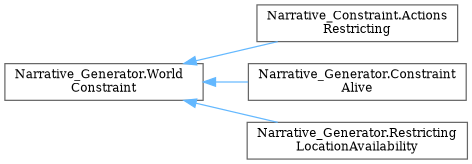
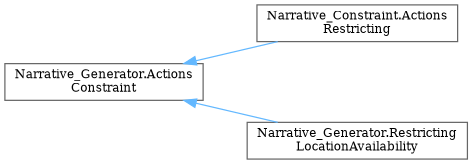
node "Narrative_Generator.World Constraint": label "Narrative_Generator.World Constraint" -> "Narrative_Generator.Actions Constraint"
node "Narrative_Generator.Constraint Alive": removed
